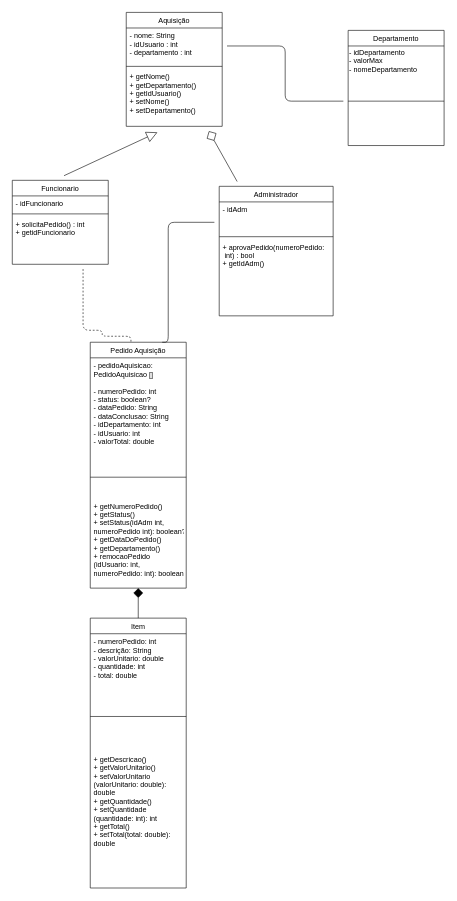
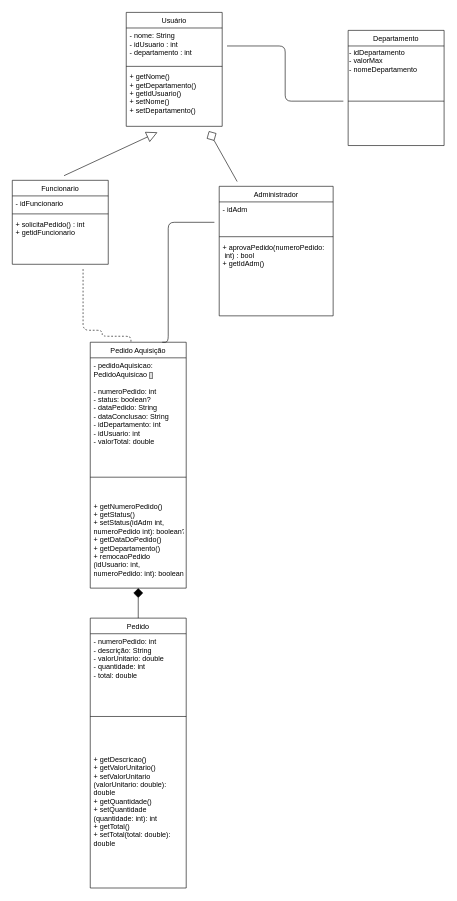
node "Aquisição": label "Aquisição" -> "Usuário"
node "Item": label "Item" -> "Pedido"
